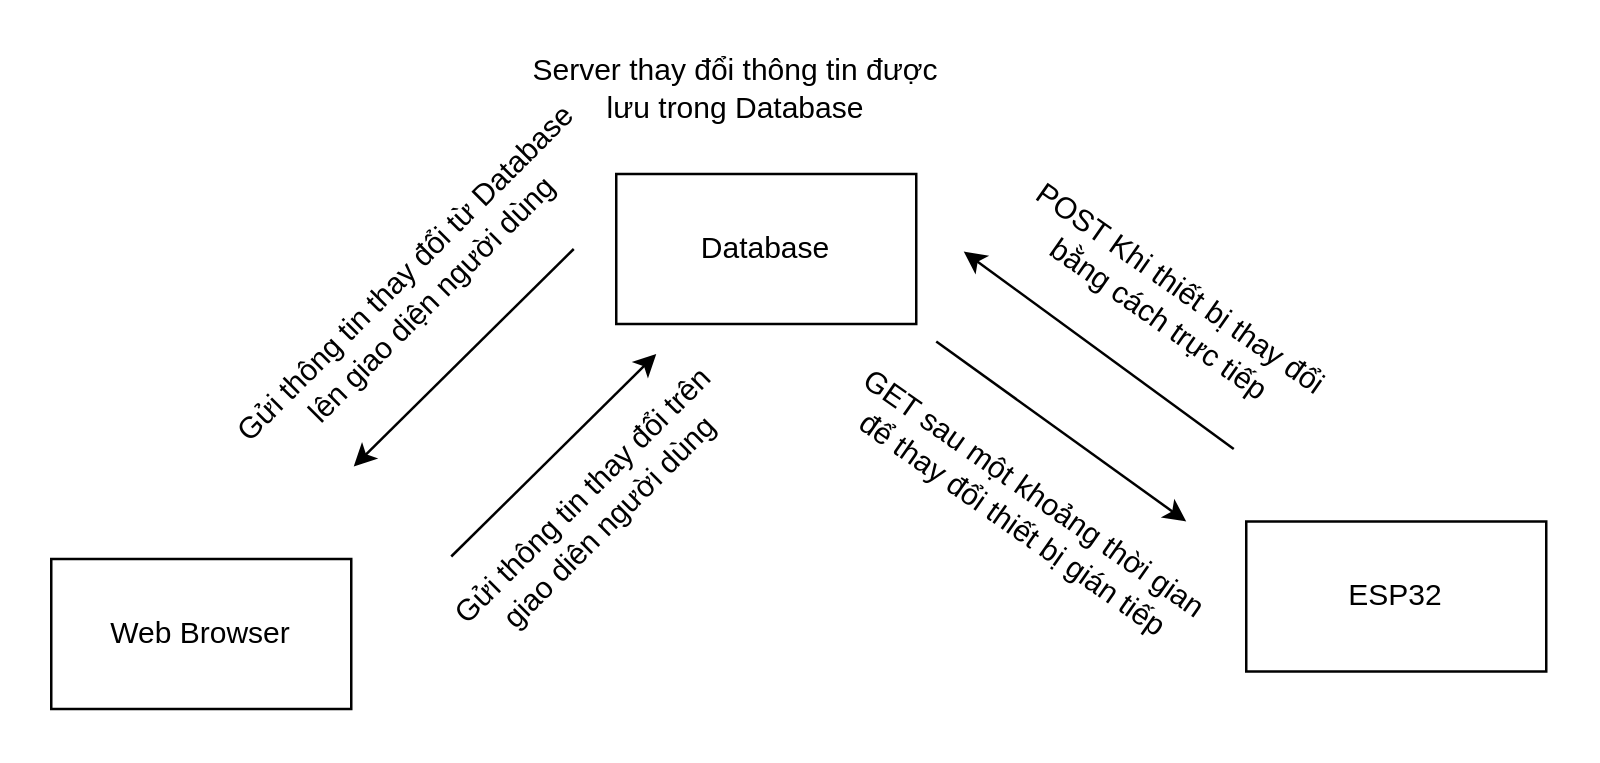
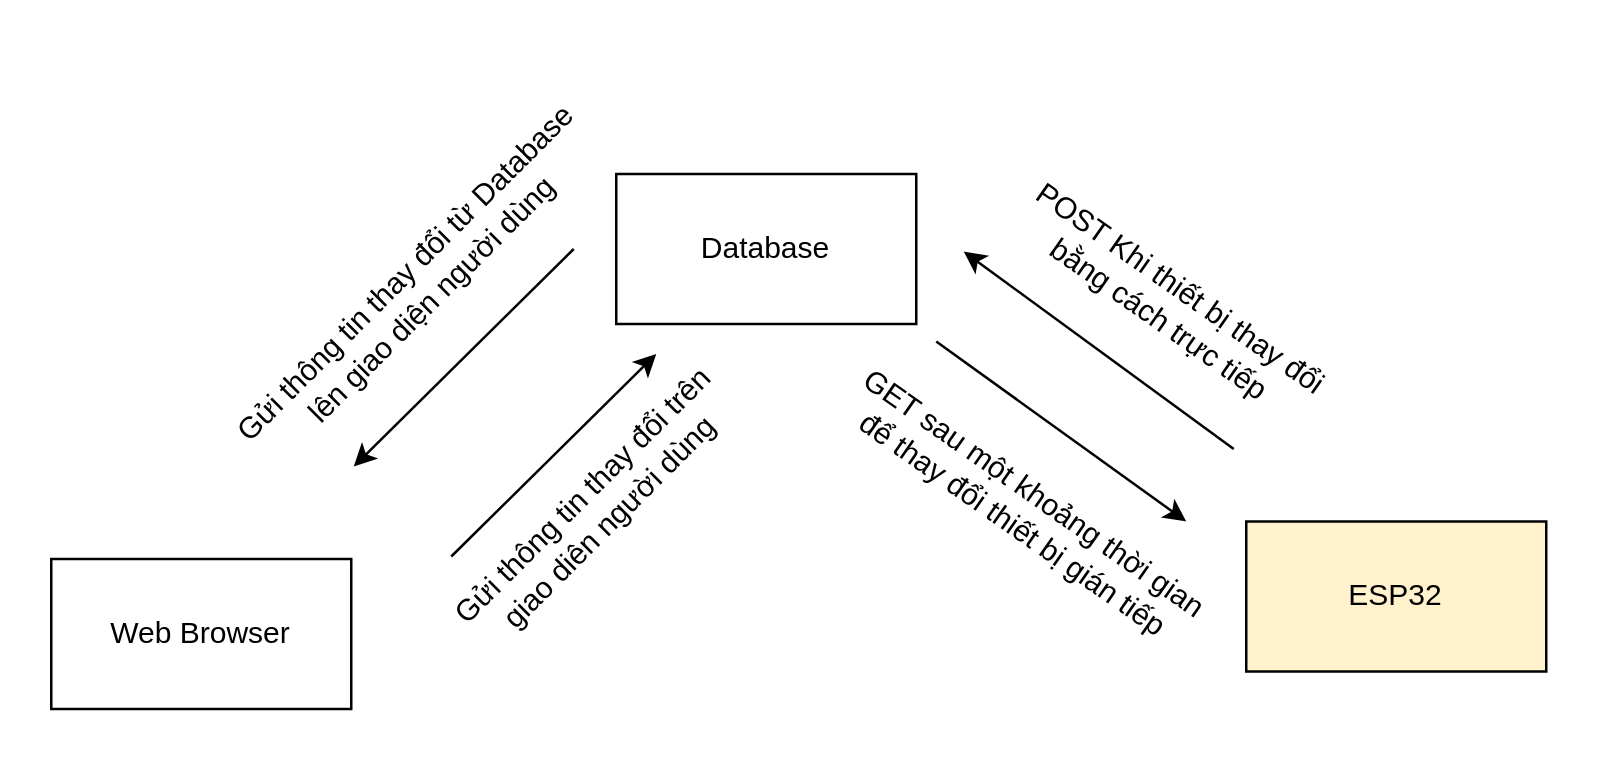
node "Server thay đổi thông tin được lưu trong Database": removed
node "ESP32": fillcolor #ffffff -> #fff2cc
